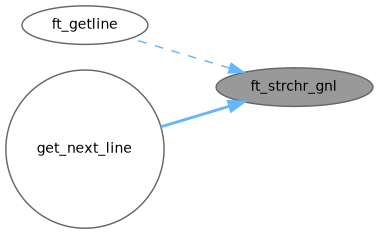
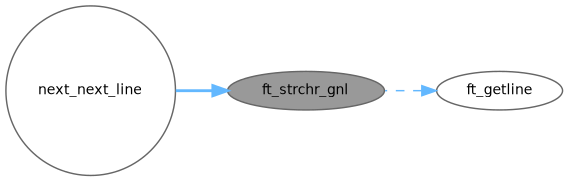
edge "ft_getline" -> "ft_strchr_gnl": reversed
node "get_next_line": label "get_next_line" -> "next_next_line"
